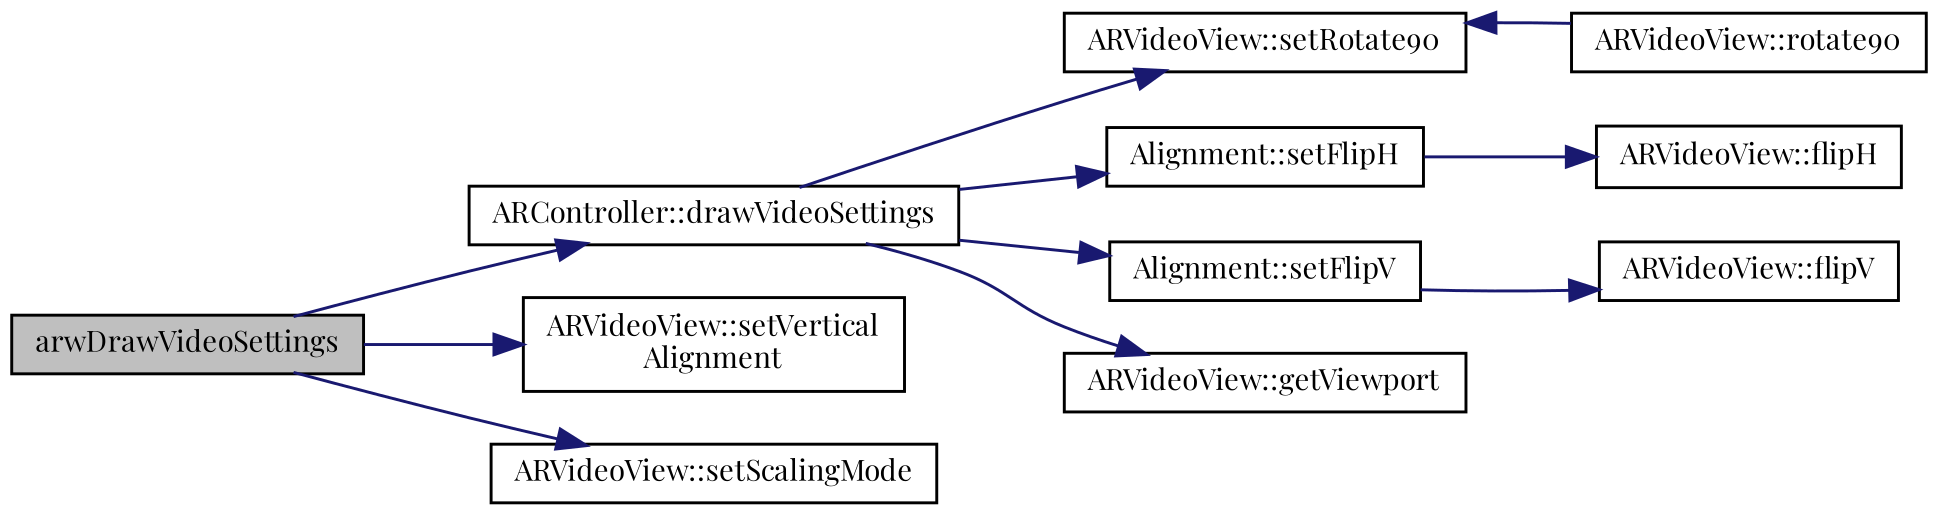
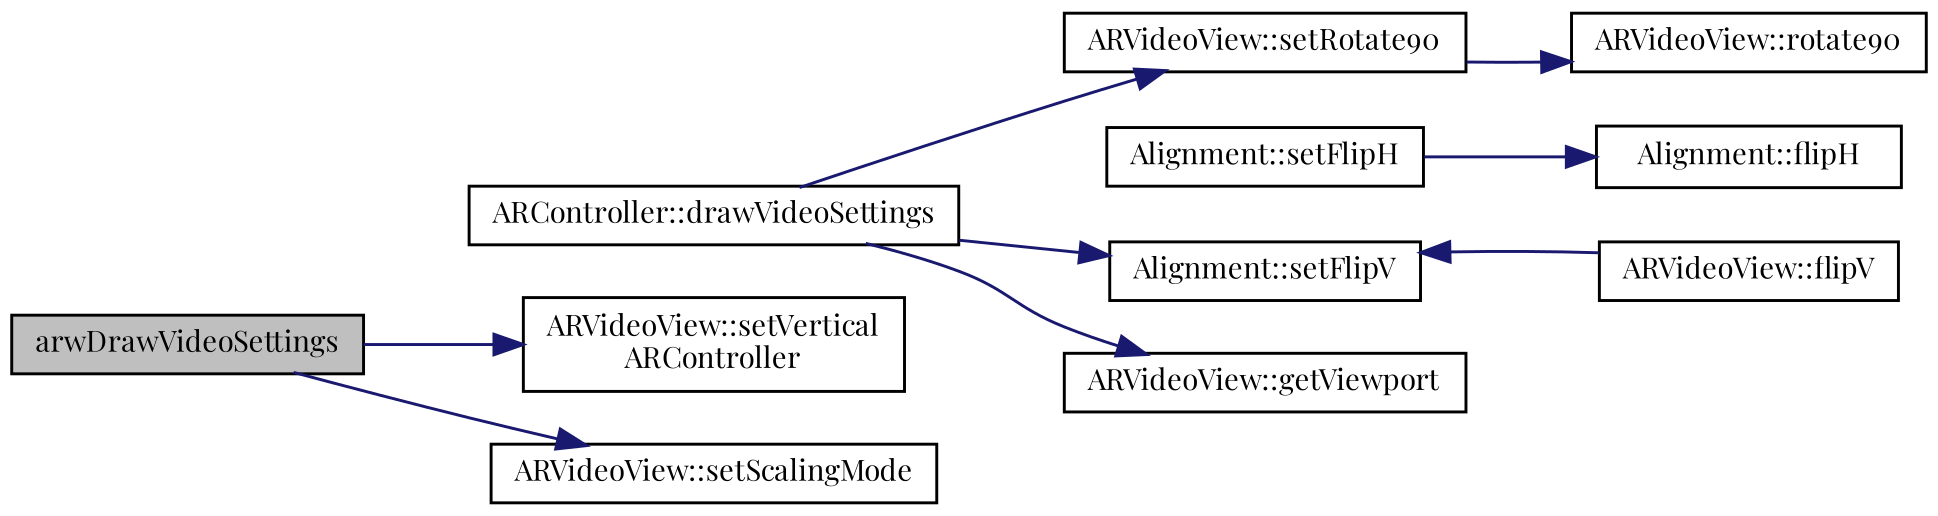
edge "ARVideoView::rotate90" -> "ARVideoView::setRotate90": reversed
node "ARVideoView::flipH": label "ARVideoView::flipH" -> "Alignment::flipH"
edge "ARController::drawVideoSettings" -> "Alignment::setFlipH": removed
edge "arwDrawVideoSettings" -> "ARController::drawVideoSettings": removed
edge "Alignment::setFlipV" -> "ARVideoView::flipV": reversed
node "ARVideoView::setVertical Alignment": label "ARVideoView::setVertical Alignment" -> "ARVideoView::setVertical ARController"
